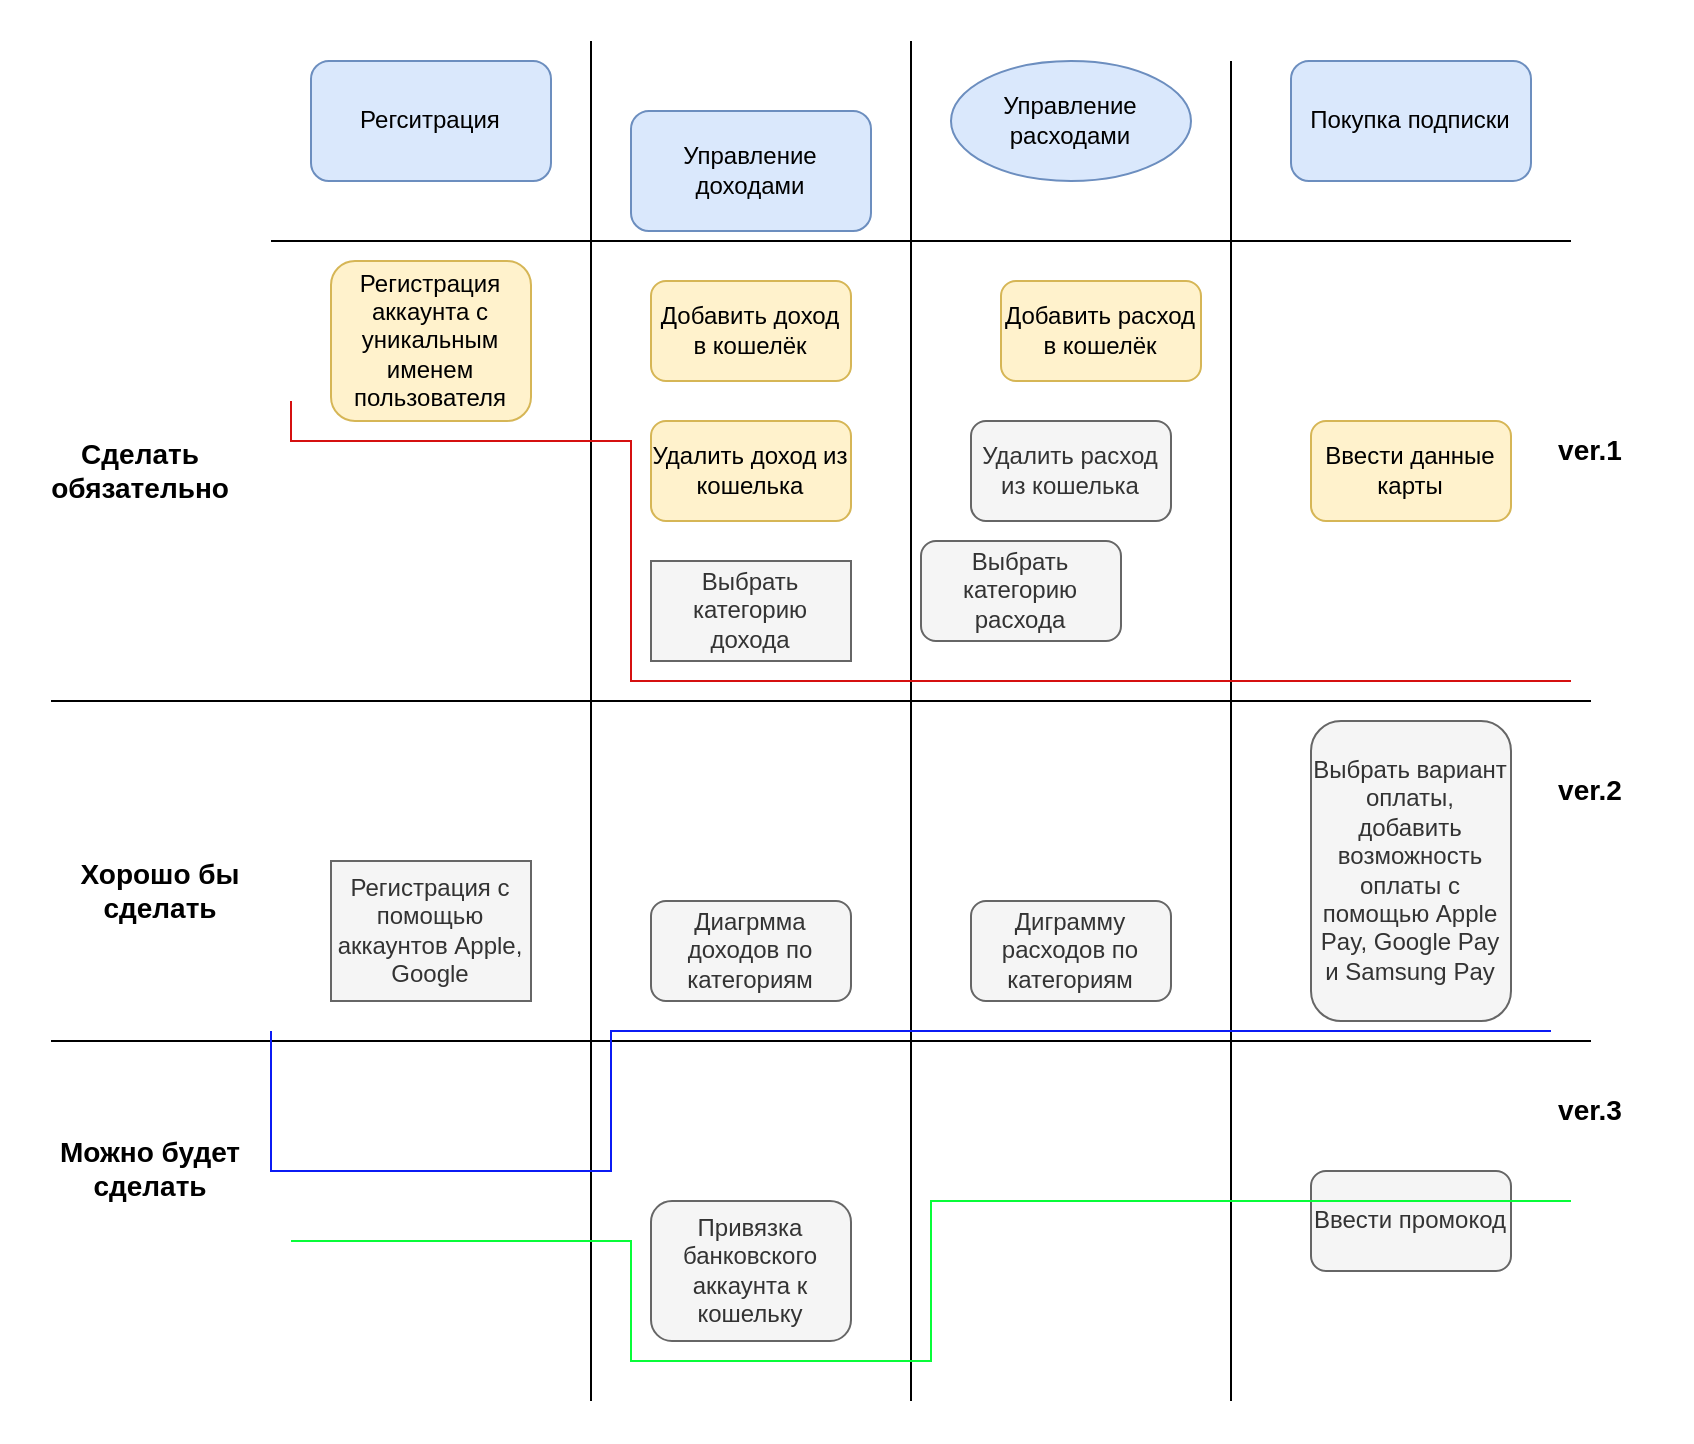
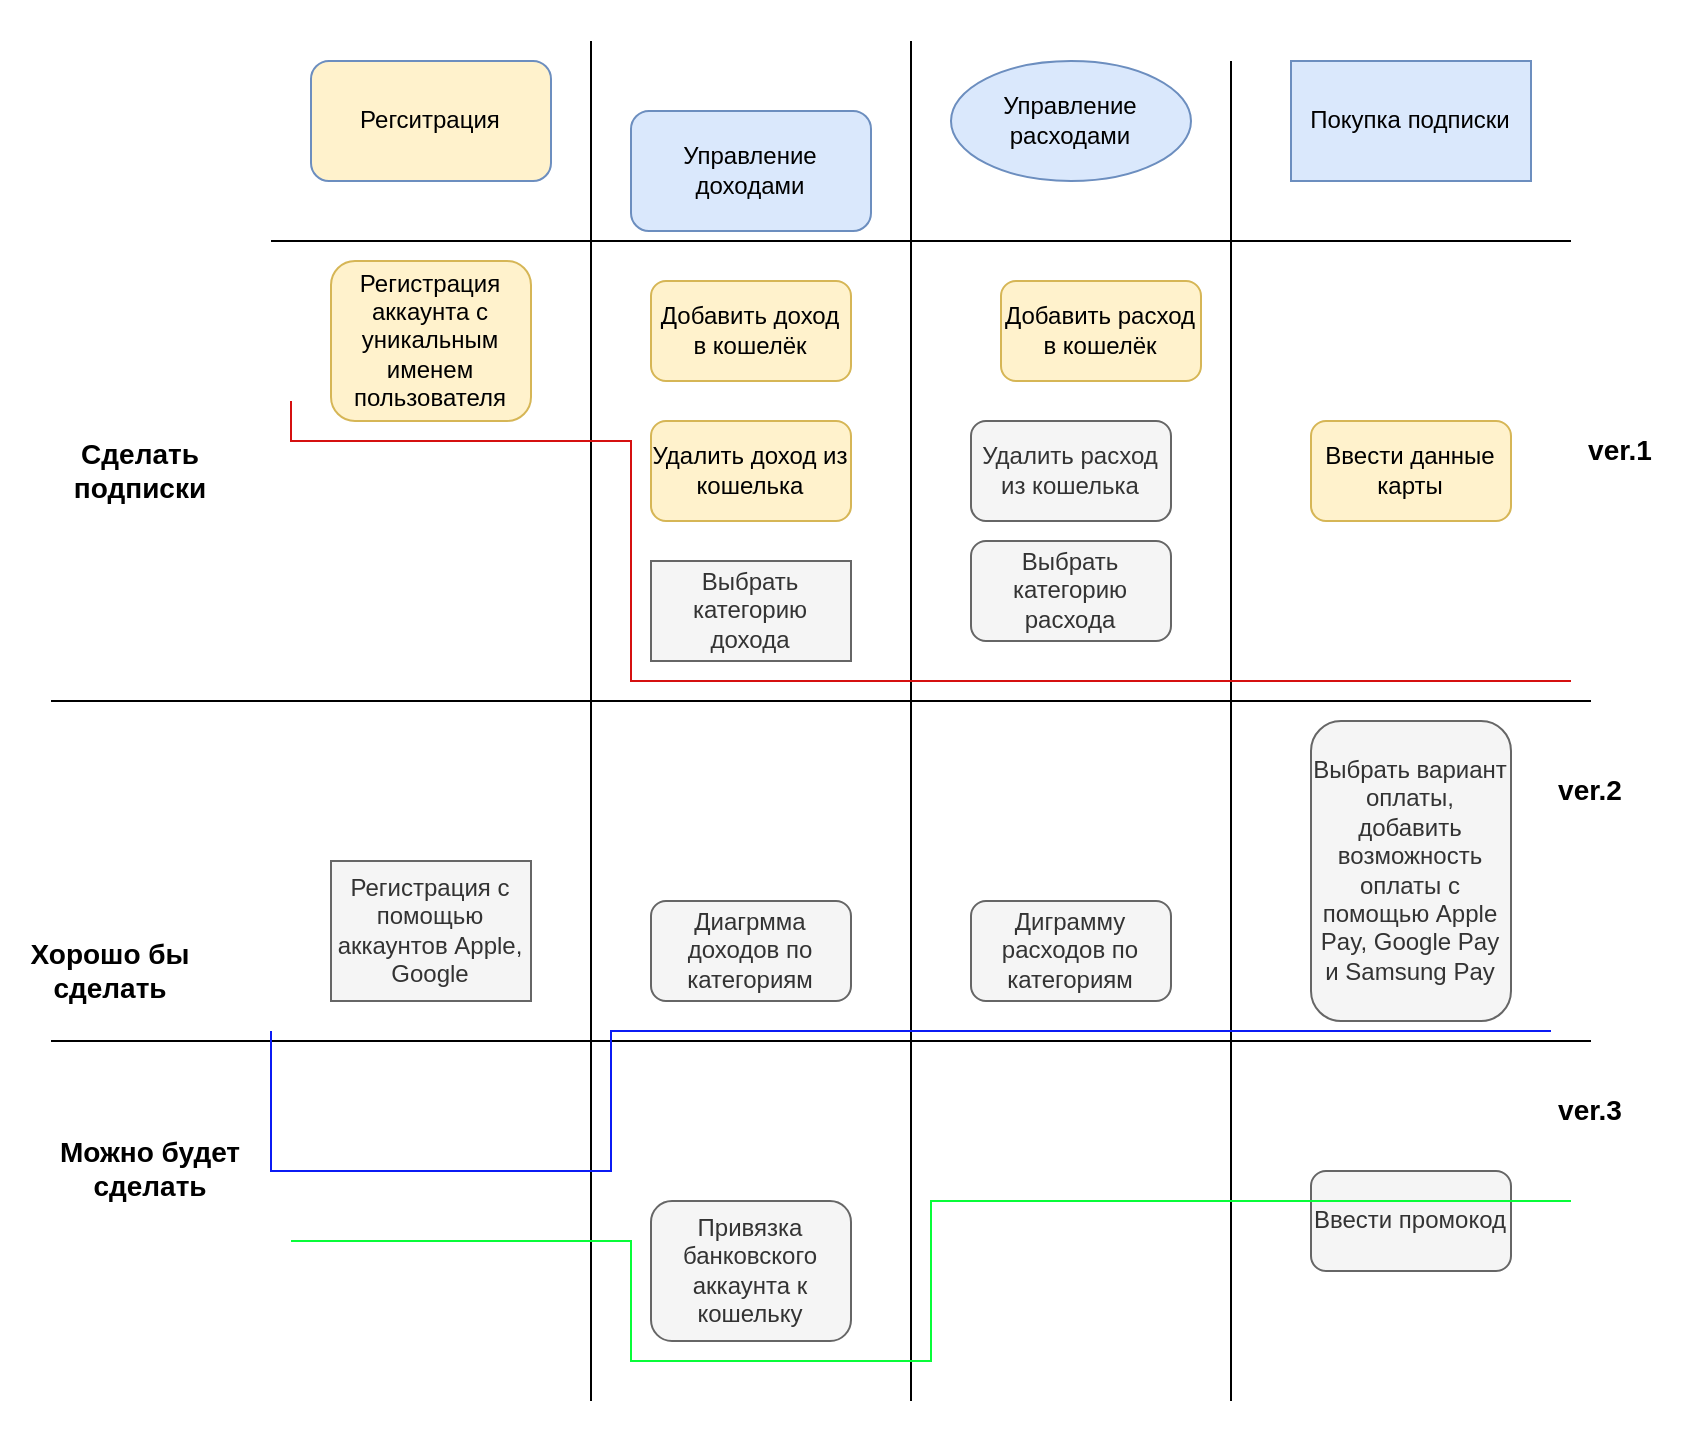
node "Регситрация": fillcolor #dae8fc -> #fff2cc
node "Покупка подписки": shape rounded rectangle -> rectangle
node "ver.1": moved (1591, 451) -> (1621, 451)
node "Сделать обязательно": label "Сделать обязательно" -> "Сделать подписки"
node "Выбрать категорию расхода": moved (1021, 591) -> (1071, 591)
node "Хорошо бы сделать": moved (161, 891) -> (111, 971)
